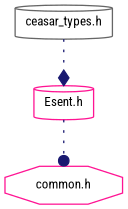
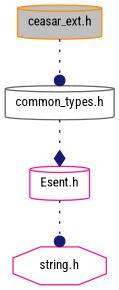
node "ceasar_ext.h": added
node "ceasar_types.h": label "ceasar_types.h" -> "common_types.h"
node "common.h": label "common.h" -> "string.h"
